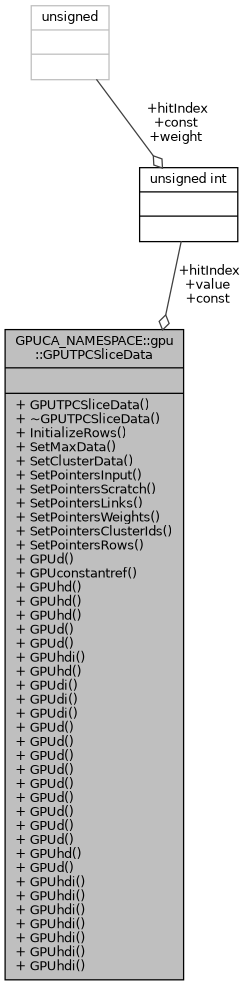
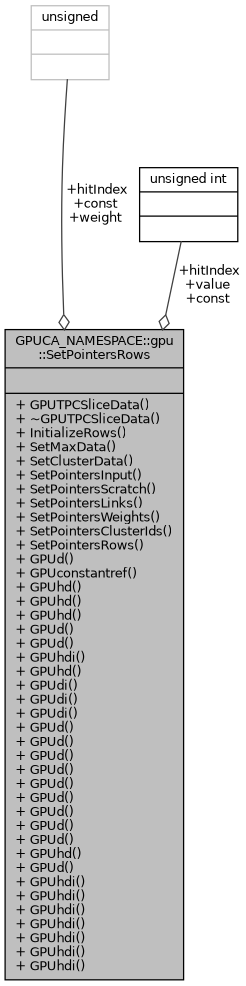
edge "unsigned" -> "unsigned int": now "unsigned" -> "GPUCA_NAMESPACE::gpu"
node "GPUCA_NAMESPACE::gpu": text "::GPUTPCSliceData" -> "::SetPointersRows"
